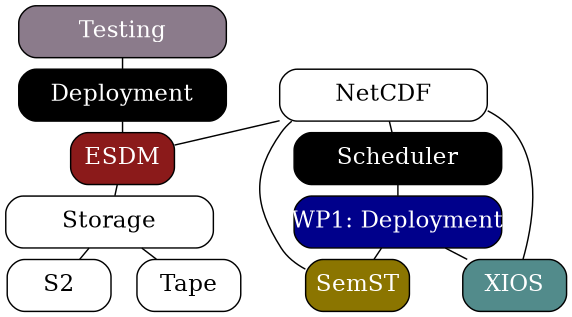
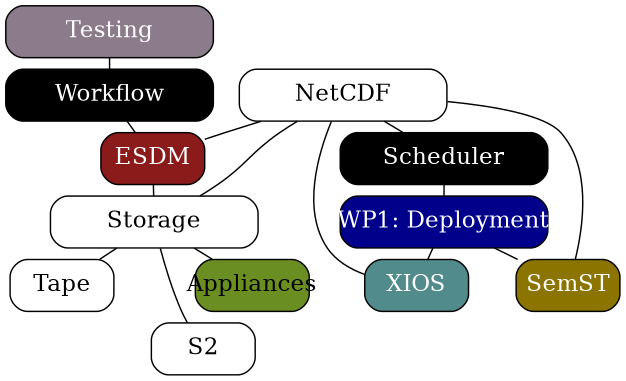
node "Deployment": label "Deployment" -> "Workflow"
edge "NetCDF" -- "Storage": added
node "Appliances": added
